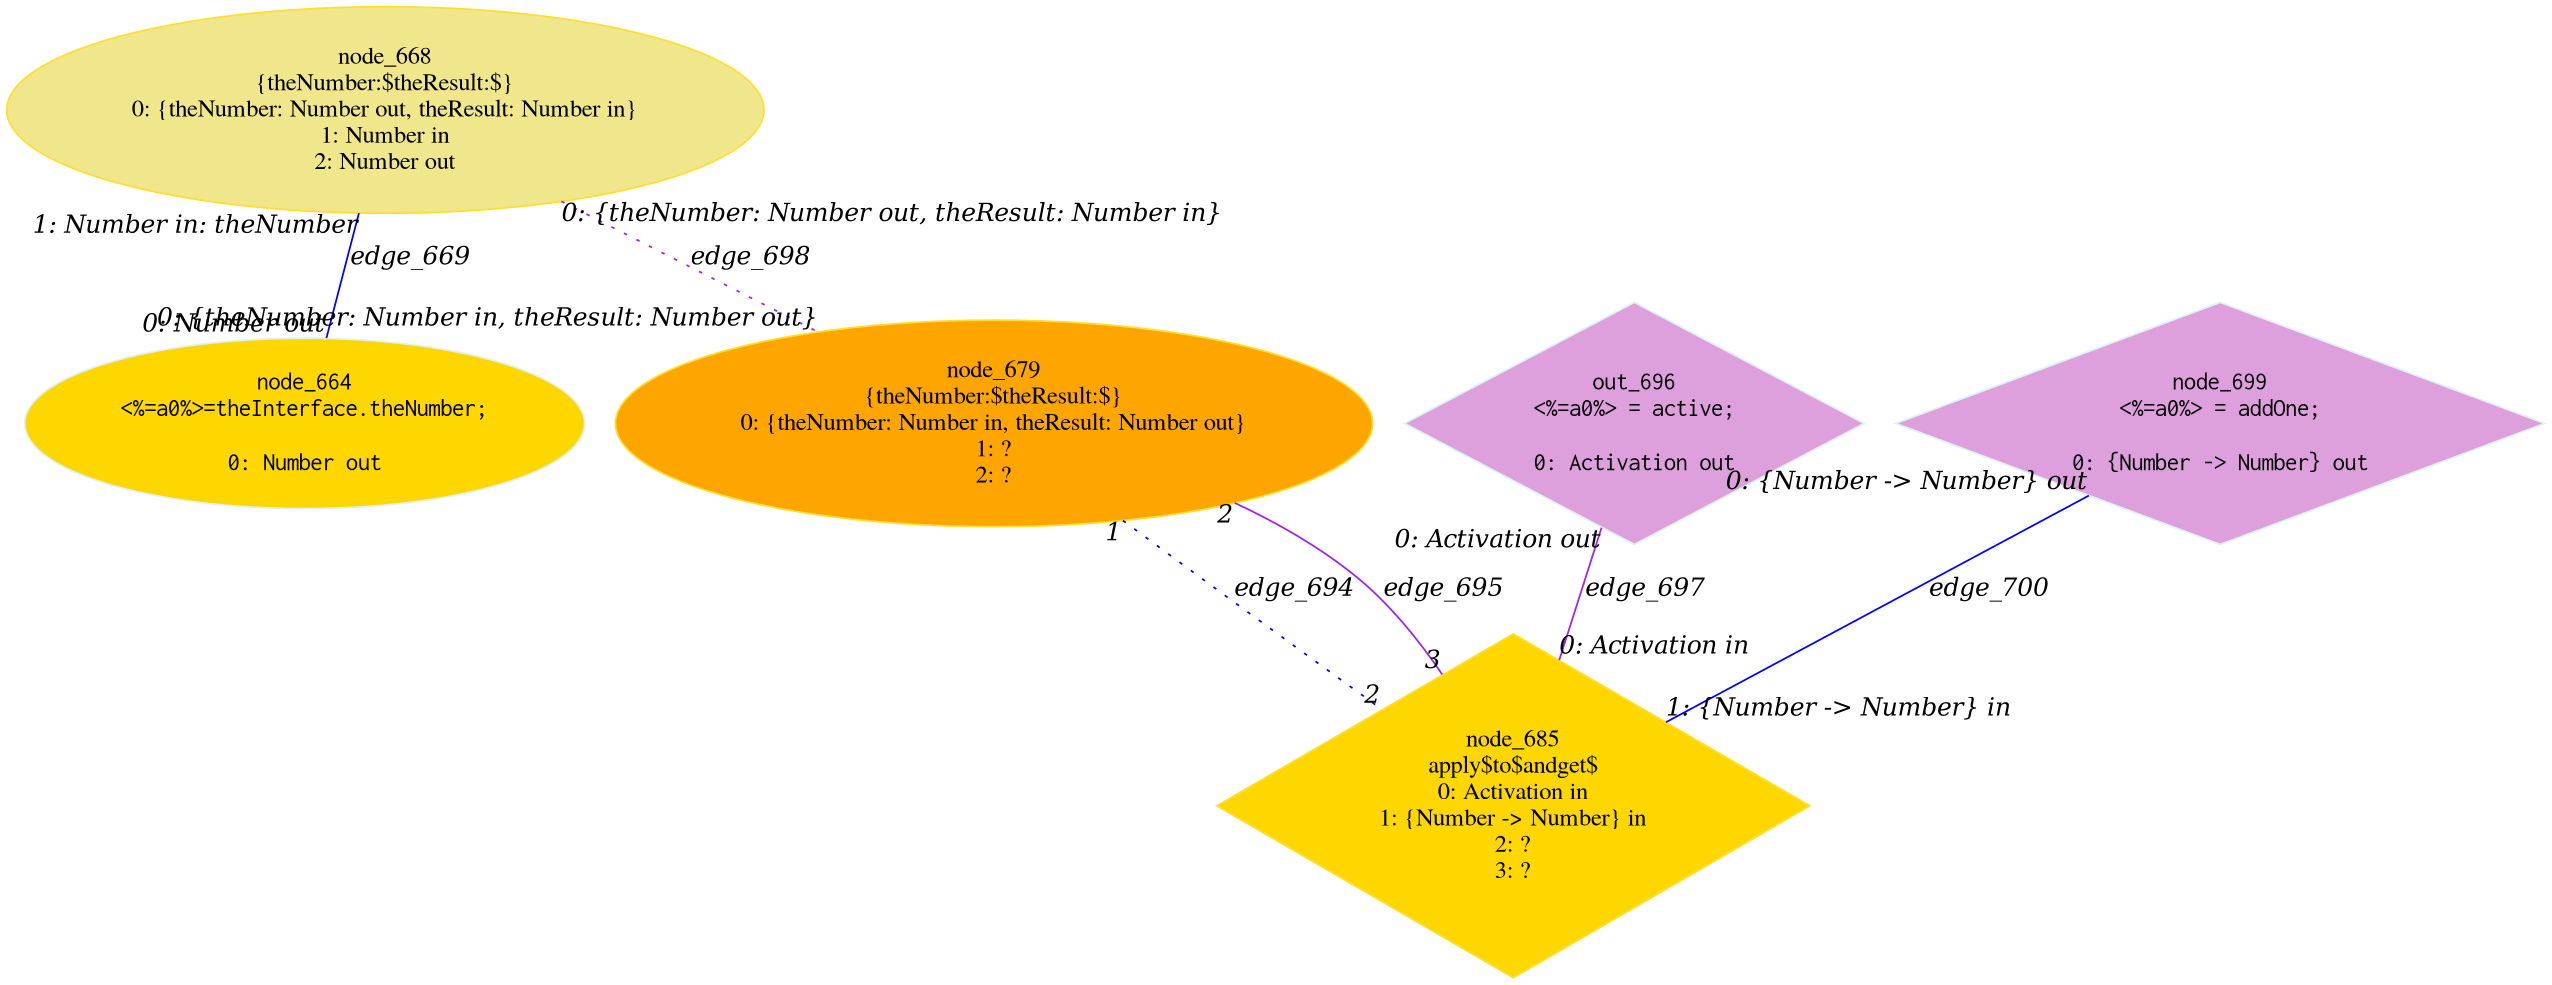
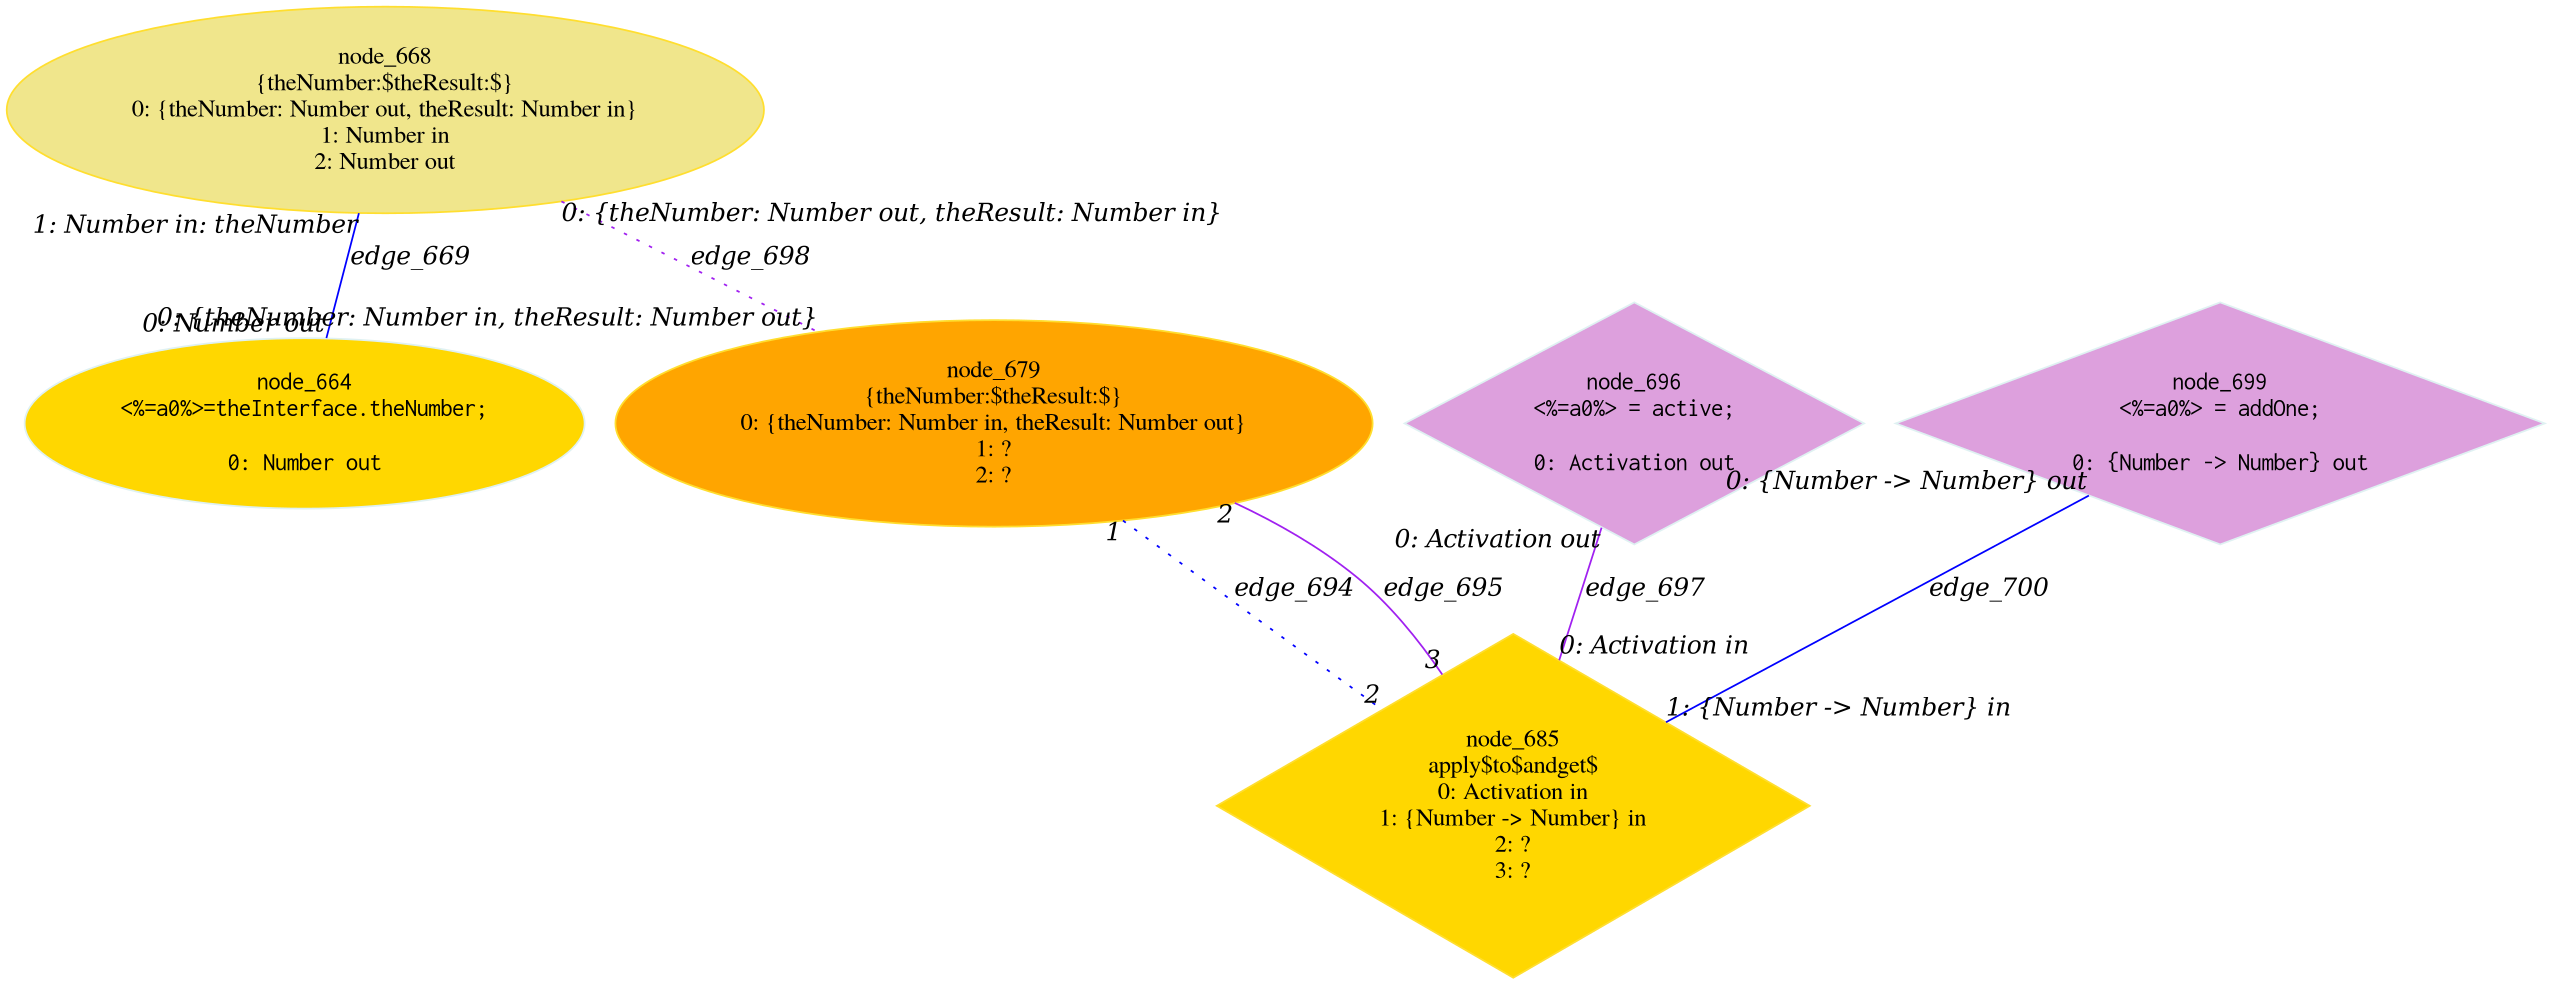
node "out_696 <%=a0%> = active; 0: Activation out": label "out_696 <%=a0%> = active; 0: Activation out" -> "node_696 <%=a0%> = active; 0: Activation out"
